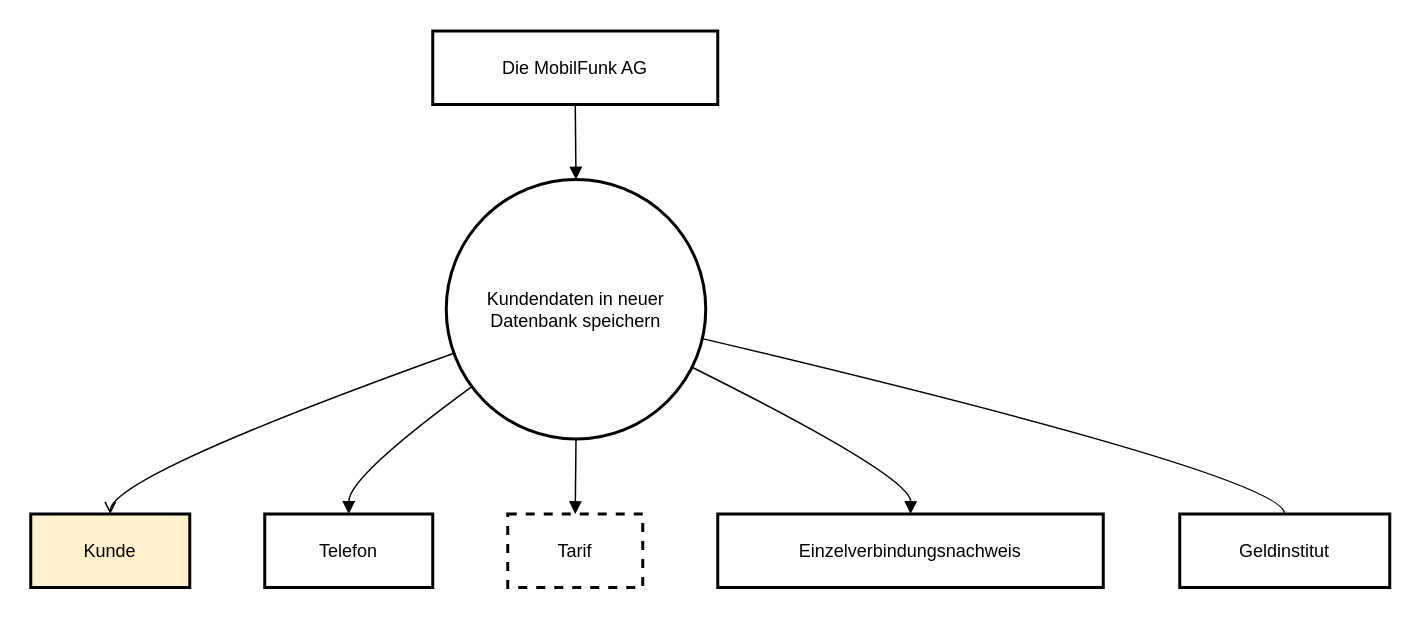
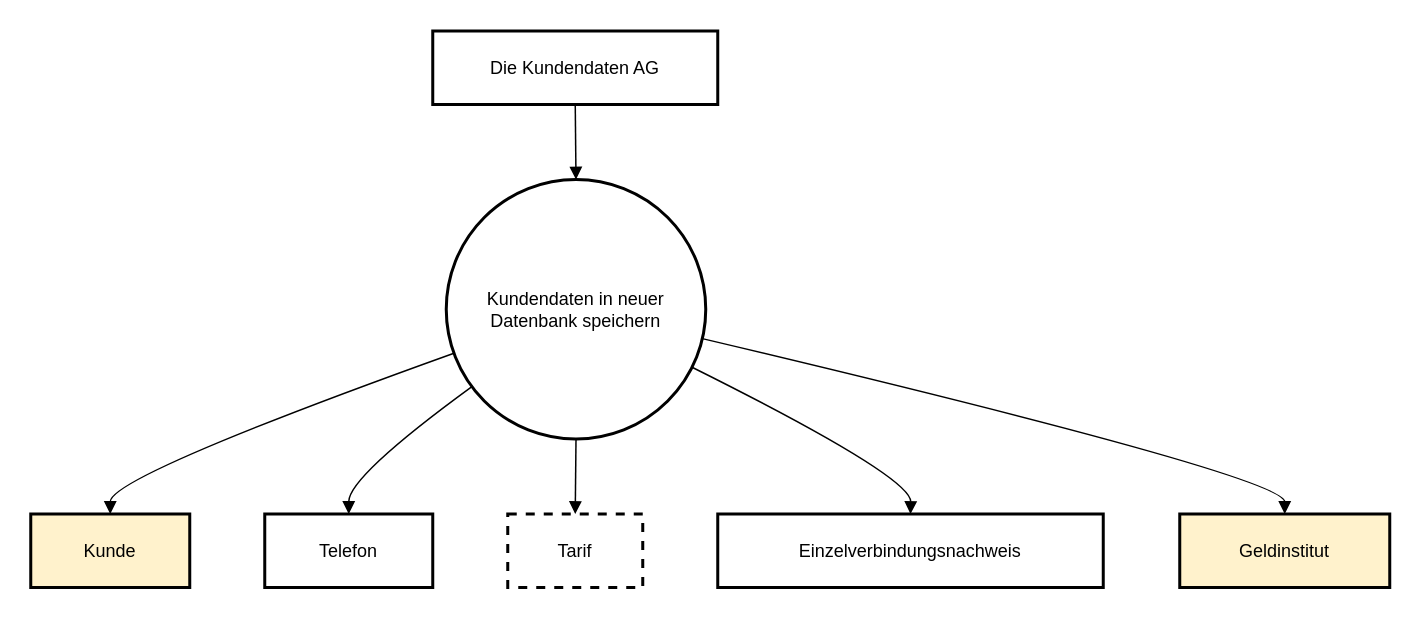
node "Die MobilFunk AG": label "Die MobilFunk AG" -> "Die Kundendaten AG"
edge "Kundendaten in neuer Datenbank speichern" -- "Geldinstitut": arrowhead none -> block
edge "Kundendaten in neuer Datenbank speichern" -> "Kunde": arrowhead open -> block
node "Geldinstitut": fillcolor #ffffff -> #fff2cc
